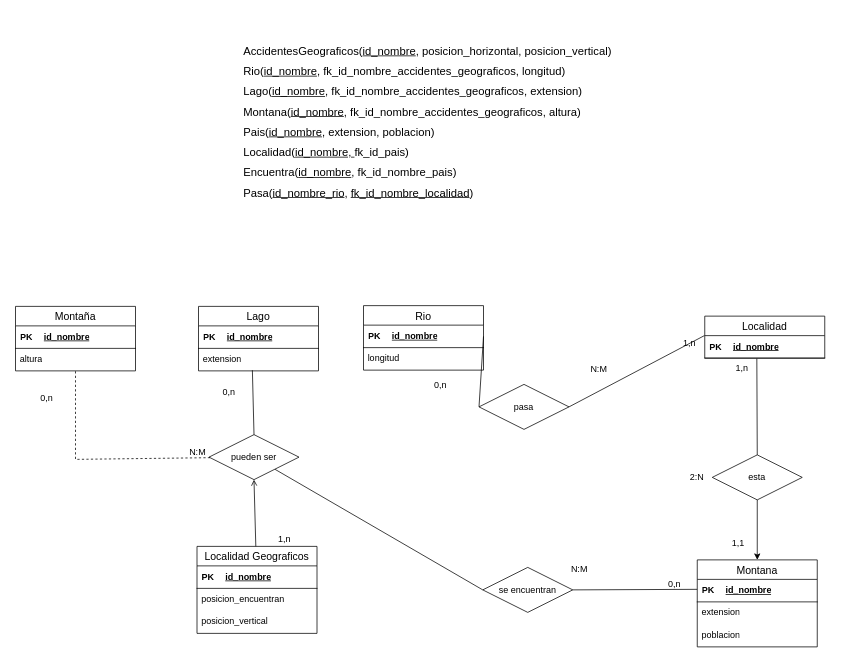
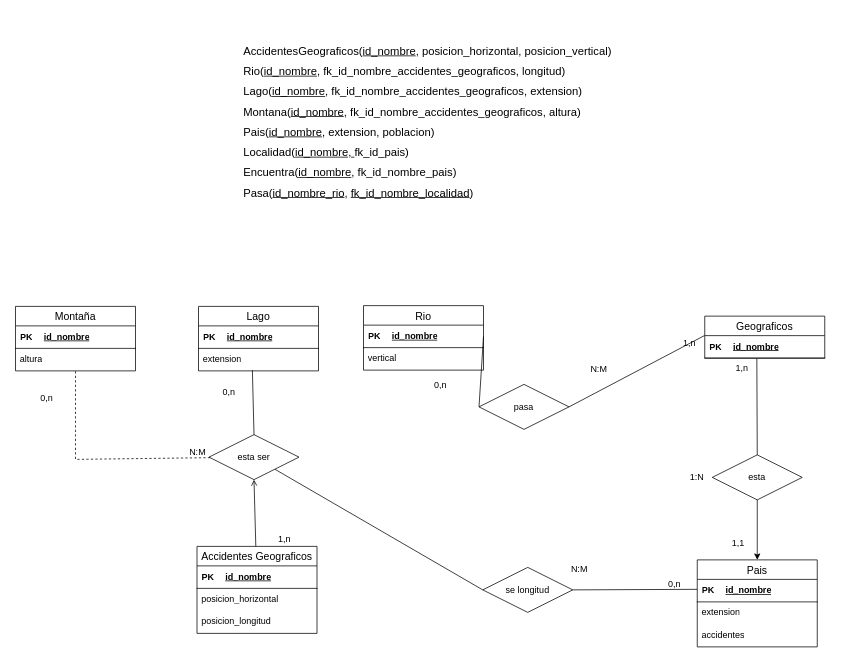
node "Localidad": label "Localidad" -> "Geograficos"
node "longitud": label "longitud" -> "vertical"
node "pueden ser": label "pueden ser" -> "esta ser"
node "2:N": label "2:N" -> "1:N"
node "Localidad Geograficos": label "Localidad Geograficos" -> "Accidentes Geograficos"
node "Montana": label "Montana" -> "Pais"
node "se encuentran": label "se encuentran" -> "se longitud"
node "posicion_encuentran": label "posicion_encuentran" -> "posicion_horizontal"
node "posicion_vertical": label "posicion_vertical" -> "posicion_longitud"
node "poblacion": label "poblacion" -> "accidentes"
